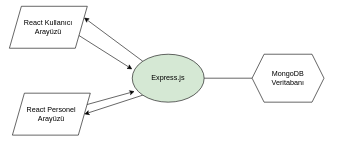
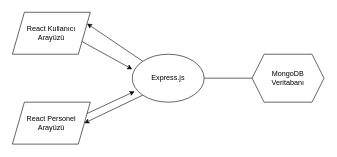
node "React Kullanıcı Arayüzü": moved (48, 27) -> (51, 33)
node "Express.js": fillcolor #d5e8d4 -> #ffffff
node "React Personel Arayüzü": moved (51, 114) -> (51, 123)
